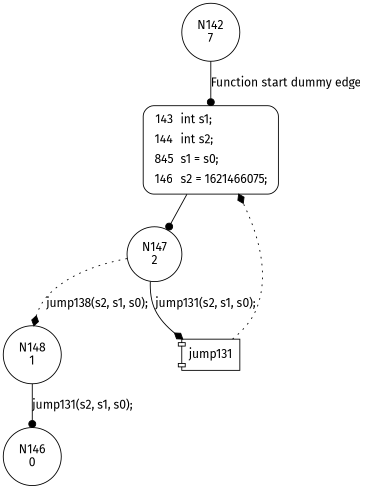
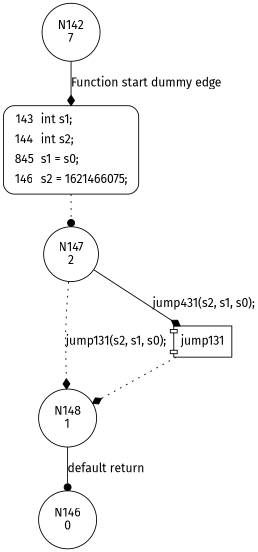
edge "N142 7" -> "143": arrowhead dot -> diamond
edge "143" -> "N147 2": style solid -> dotted
edge "jump131" -> "143": now "jump131" -> "N148 1"
edge "N147 2" -> "N148 1": label "jump138(s2, s1, s0);" -> "jump131(s2, s1, s0);"
edge "N147 2" -> "jump131": label "jump131(s2, s1, s0);" -> "jump431(s2, s1, s0);"
edge "N148 1" -> "N146 0": label "jump131(s2, s1, s0);" -> "default return"
